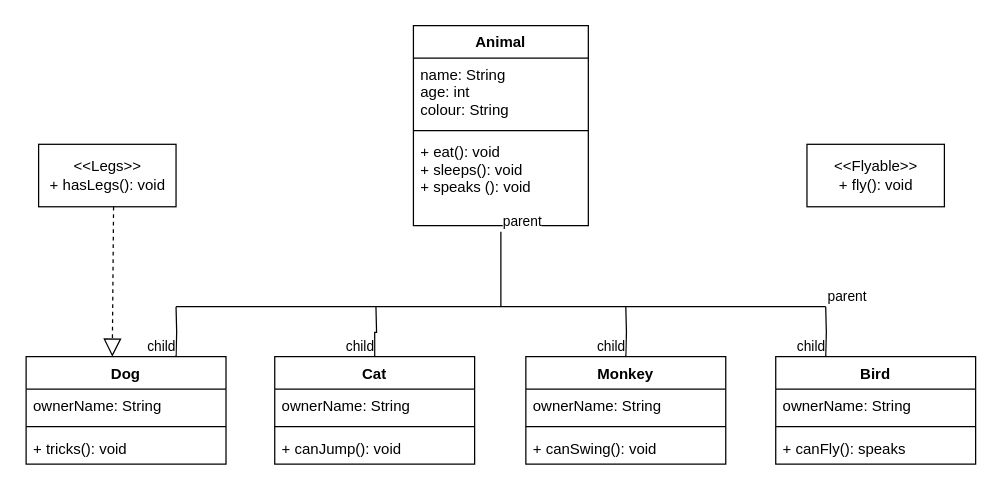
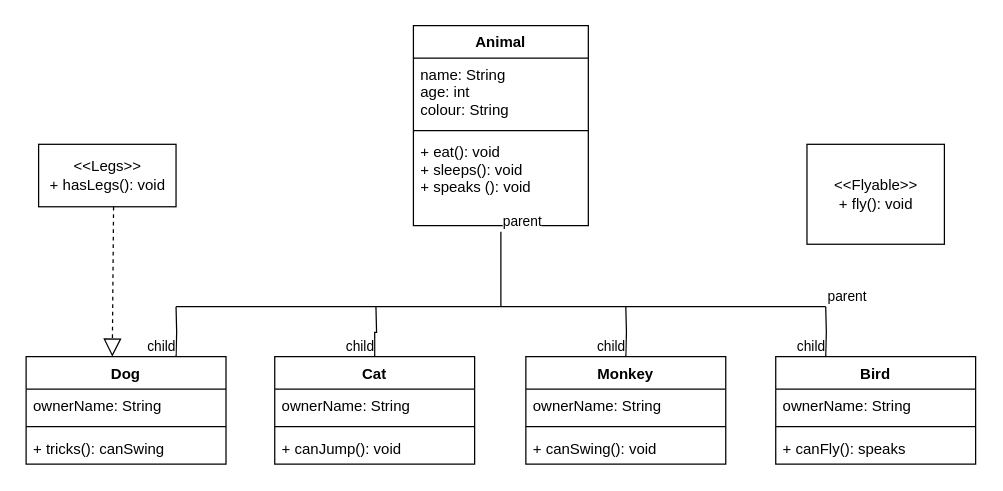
node "<<Flyable>> + fly(): void": size 138x63 -> 138x100
node "+ tricks(): void": label "+ tricks(): void" -> "+ tricks(): canSwing"
